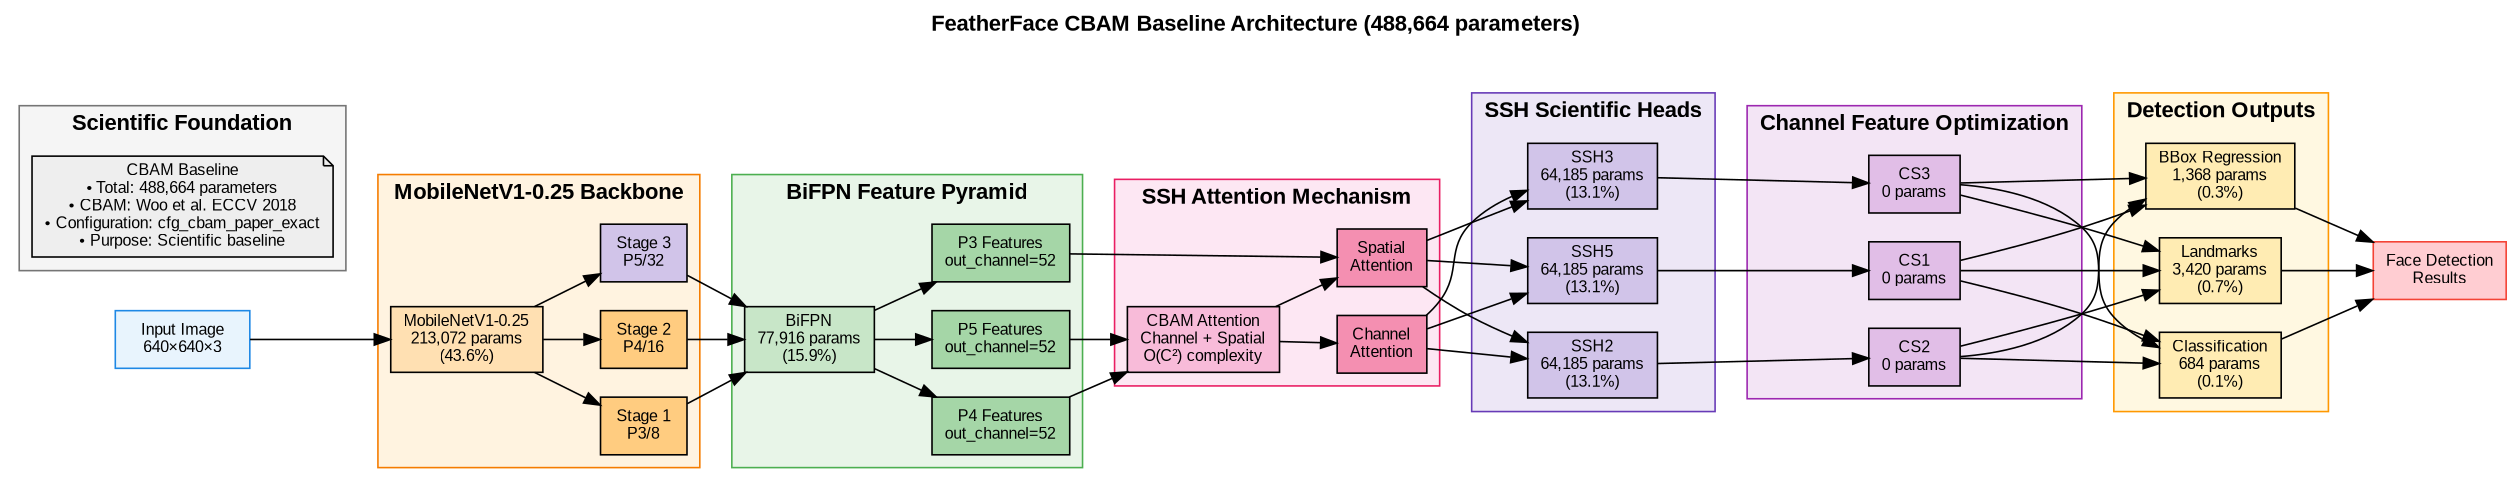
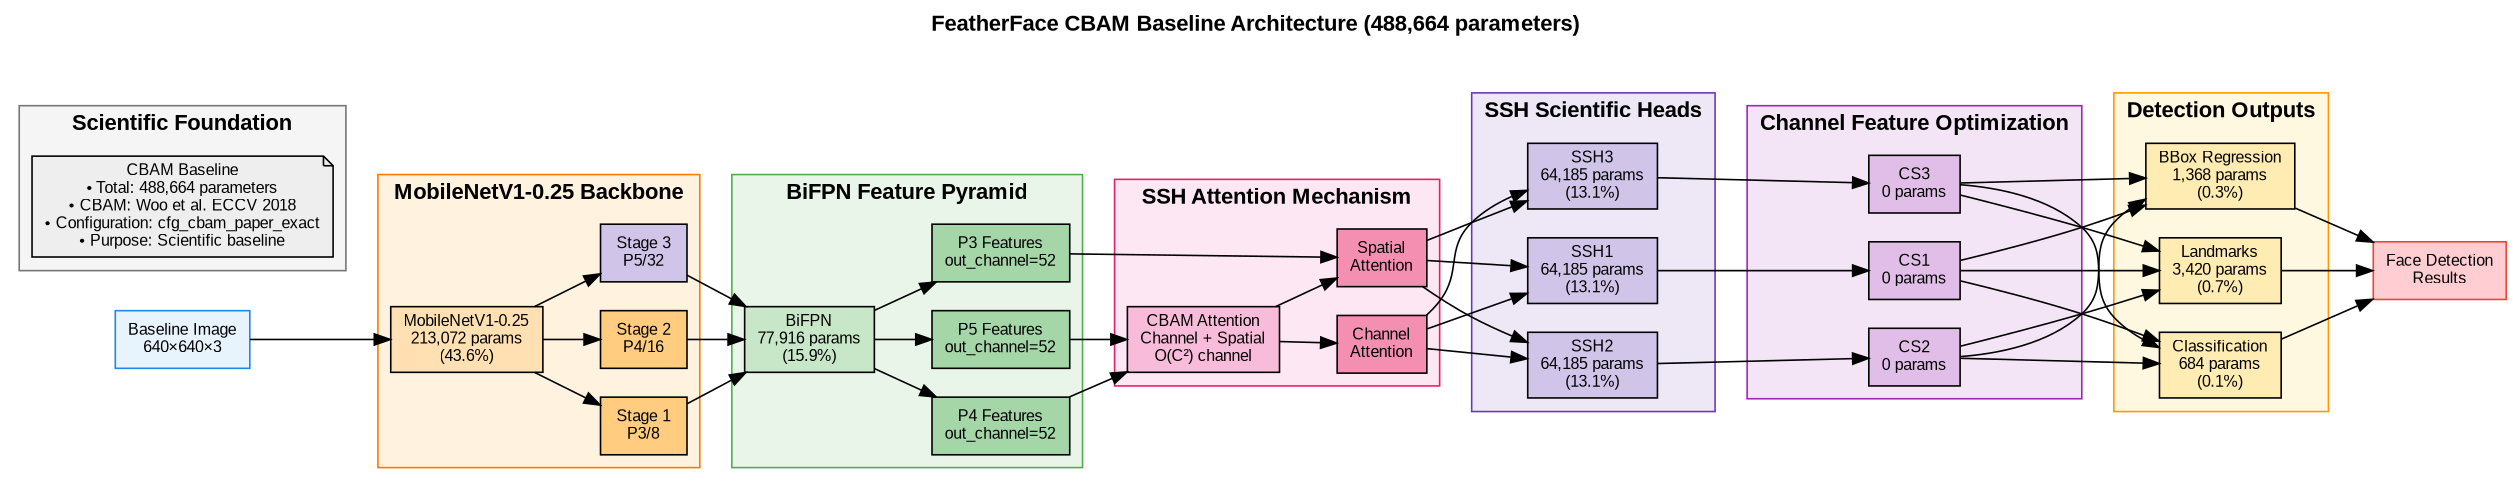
node "SSH5 64,185 params (13.1%)": label "SSH5 64,185 params (13.1%)" -> "SSH1 64,185 params (13.1%)"
node "Input Image 640×640×3": label "Input Image 640×640×3" -> "Baseline Image 640×640×3"
node "CBAM Attention Channel + Spatial O(C²) complexity": label "CBAM Attention Channel + Spatial O(C²) complexity" -> "CBAM Attention Channel + Spatial O(C²) channel"
